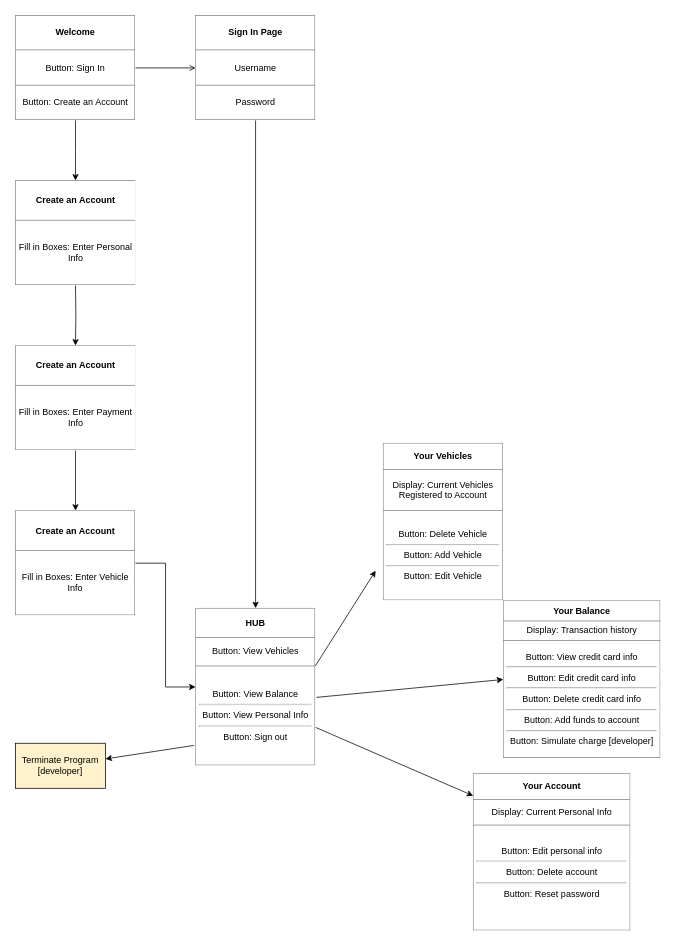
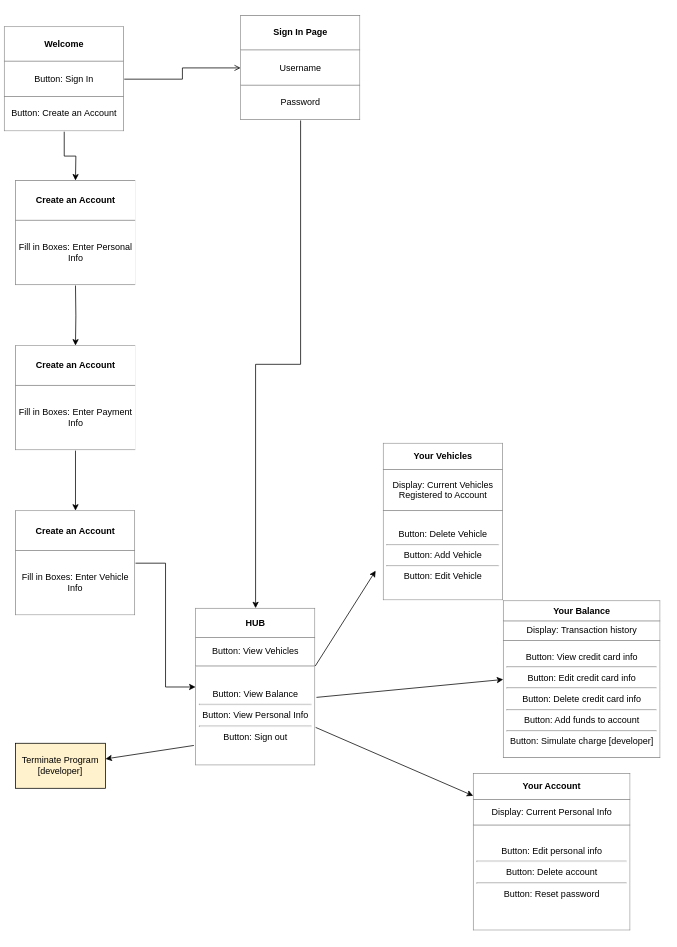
node "Welcome Button: Sign In Button: Create an Account": moved (75, 68) -> (64, 79)
node "Sign In Page Username Password": moved (255, 68) -> (300, 68)
